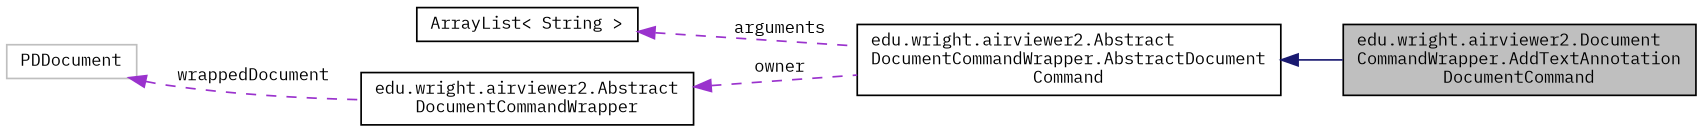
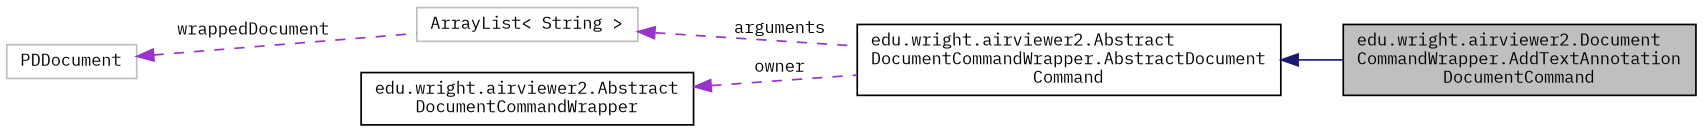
node "ArrayList< String >": color black -> grey75
edge "edu.wright.airviewer2.Abstract DocumentCommandWrapper" -> "PDDocument": now "ArrayList< String >" -> "PDDocument"
